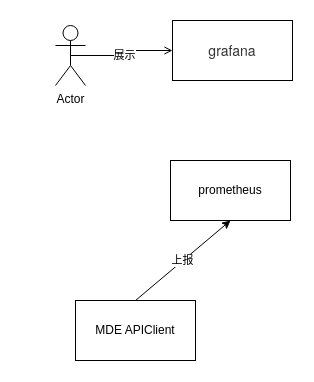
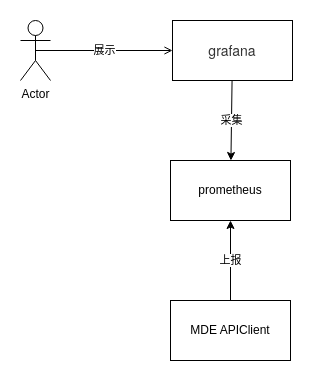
node "Actor": moved (71, 56) -> (36, 51)
edge "grafana" -> "prometheus": added, label "采集"
node "MDE APIClient": moved (136, 331) -> (231, 331)
